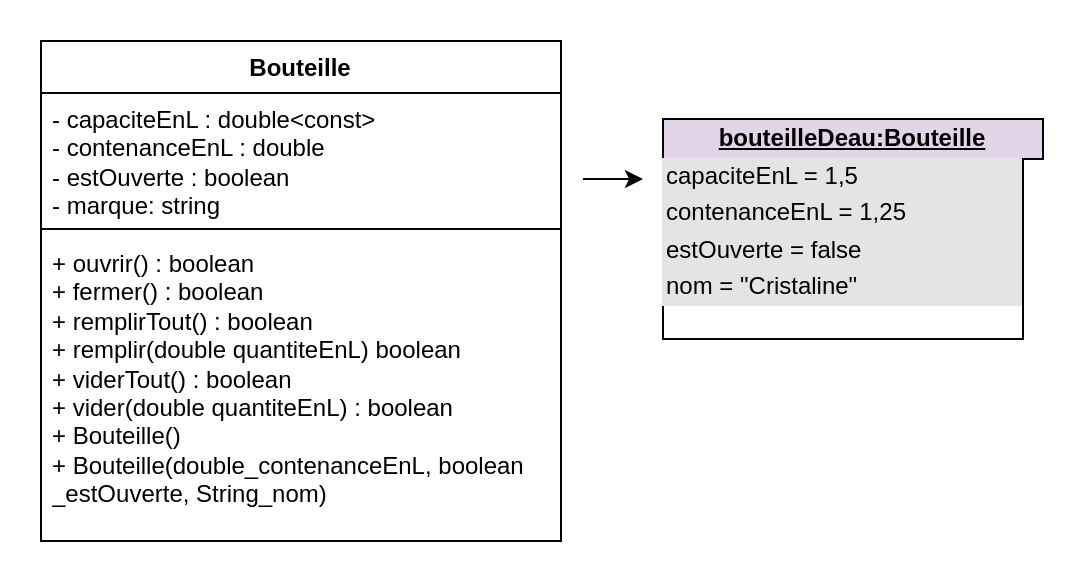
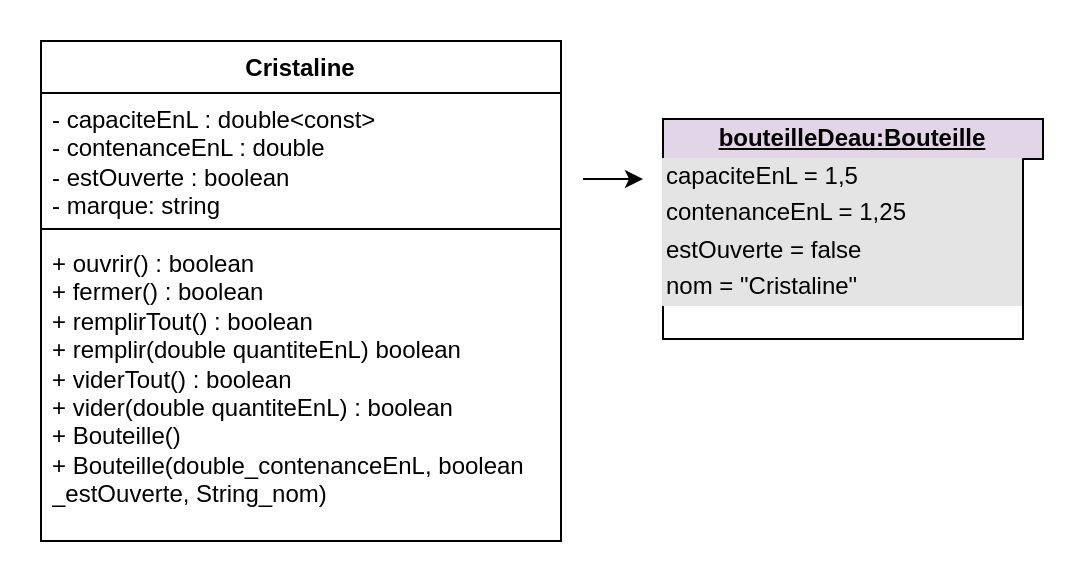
node "Bouteille": label "Bouteille" -> "Cristaline"
